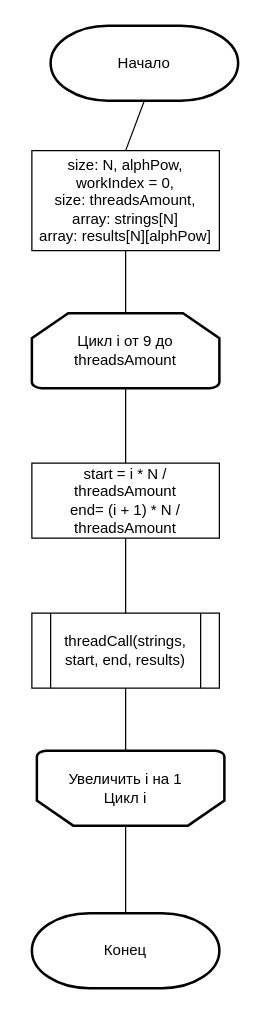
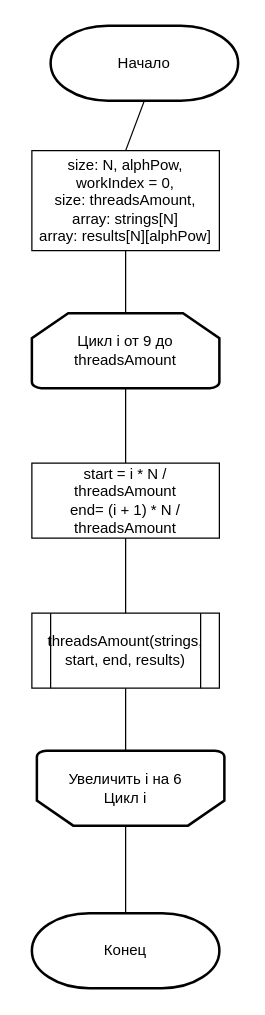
node "threadCall(strings, start, end, results)": label "threadCall(strings, start, end, results)" -> "threadsAmount(strings, start, end, results)"
node "Увеличить i на 1 Цикл i": label "Увеличить i на 1 Цикл i" -> "Увеличить i на 6 Цикл i"
